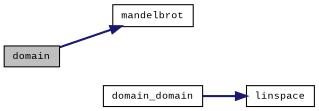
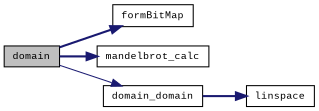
node "mandelbrot": label "mandelbrot" -> "formBitMap"
node "mandelbrot_calc": added
edge "domain" -> "domain_domain": added
